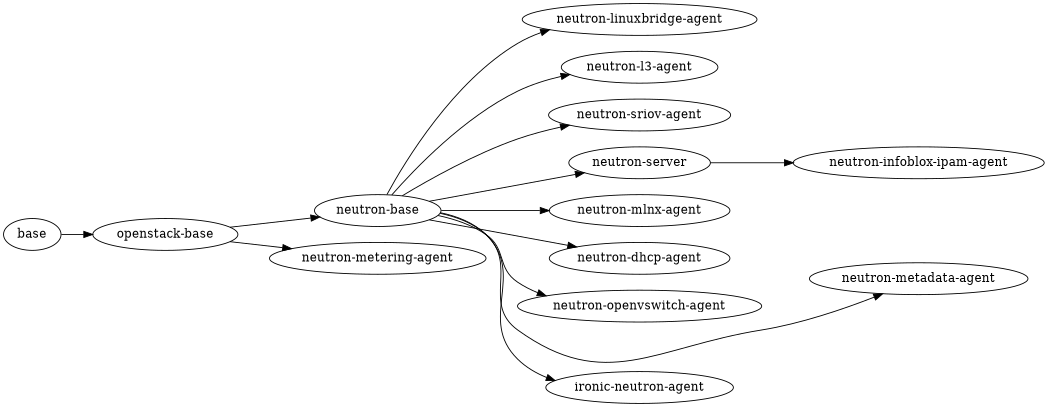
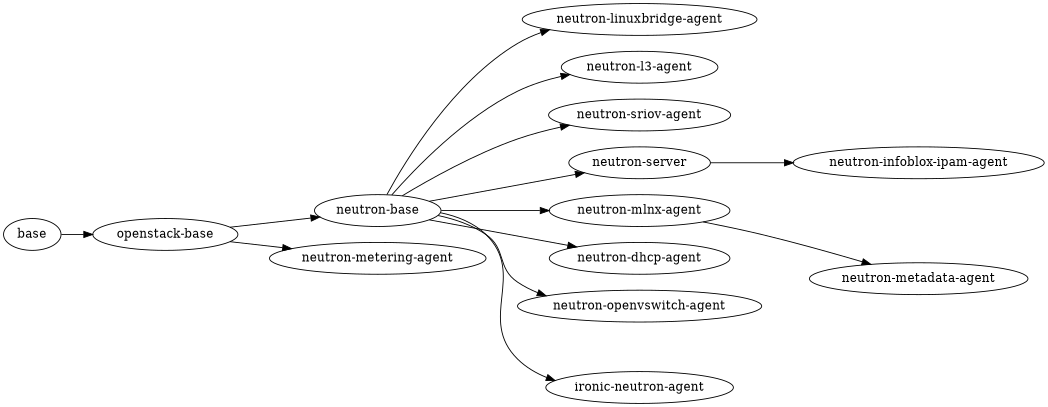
edge "neutron-base" -> "neutron-metadata-agent": now "neutron-mlnx-agent" -> "neutron-metadata-agent"
